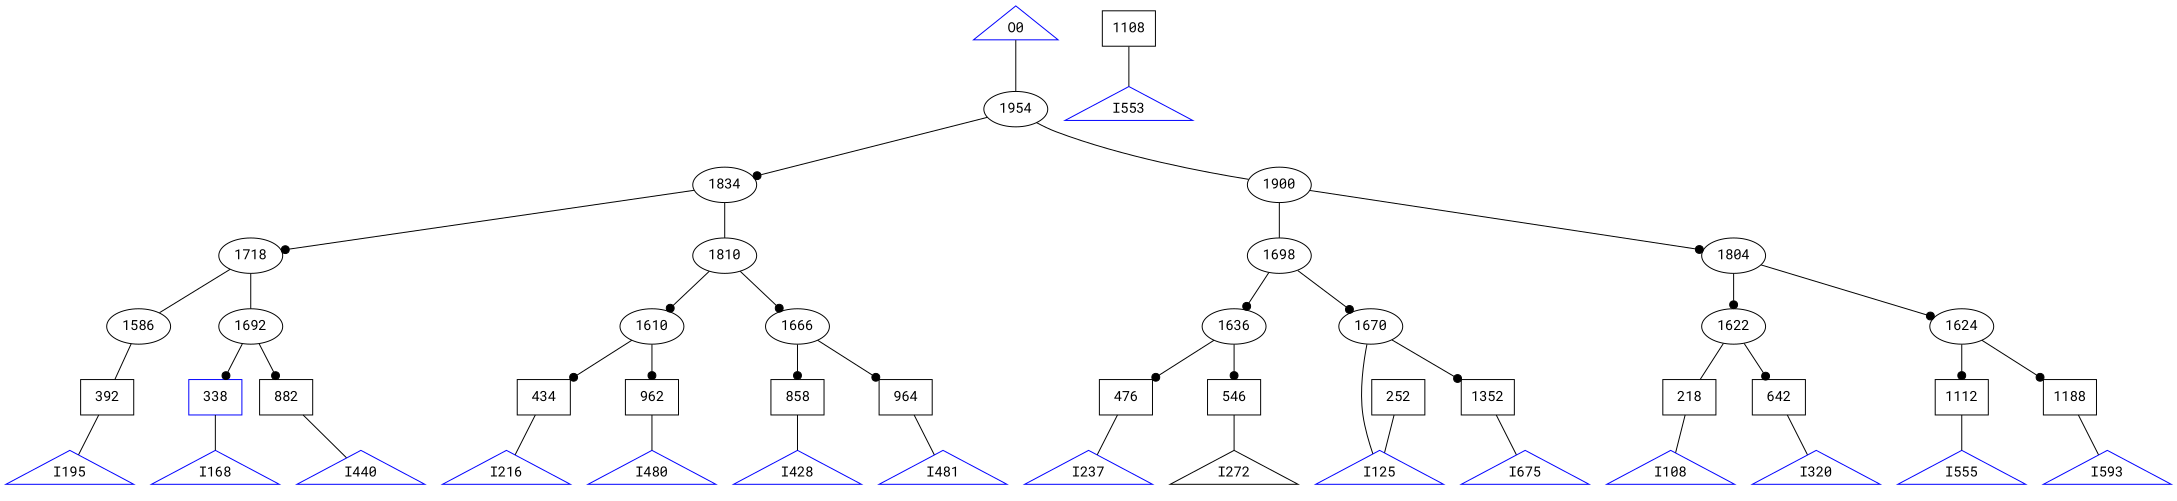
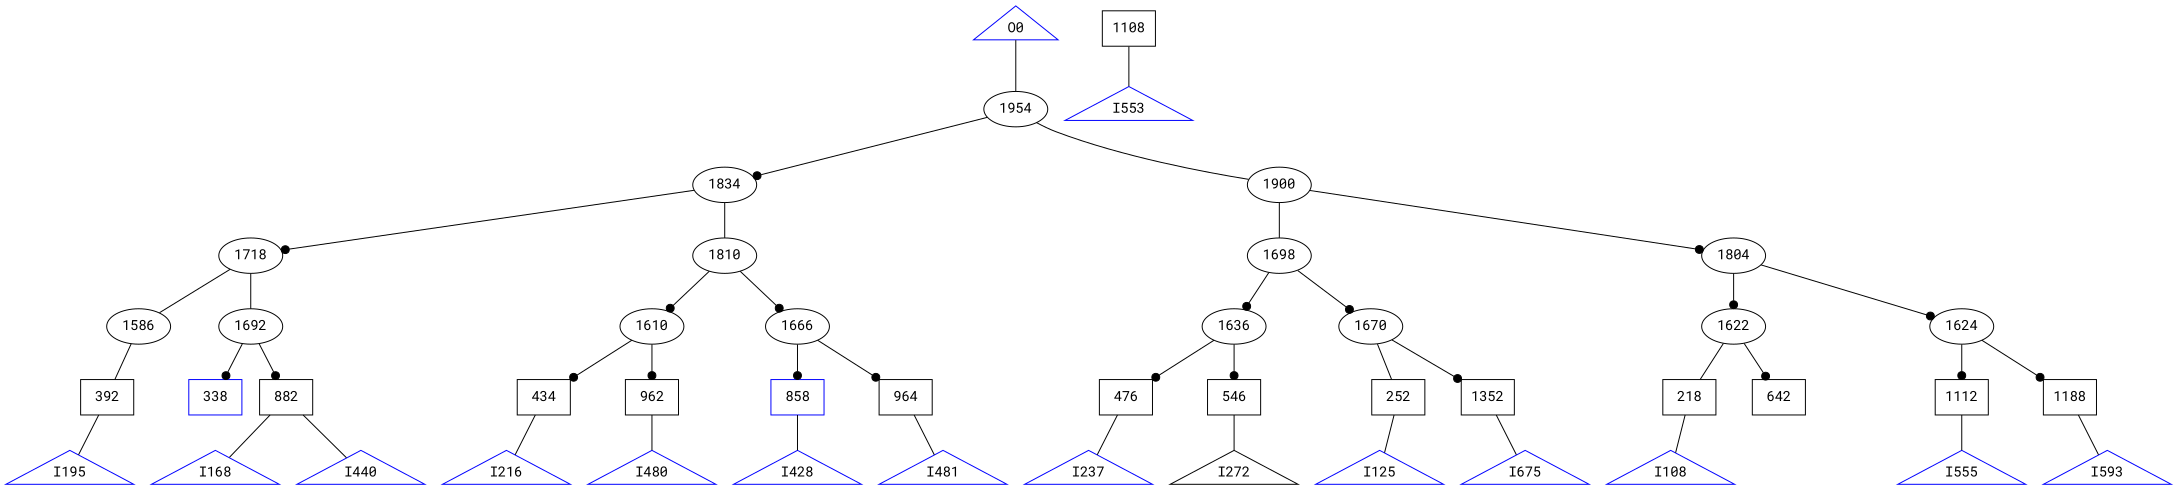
node "858": color black -> blue
edge "1670" -- "I125": now "1670" -- "252"
edge "338" -- "I168": now "882" -- "I168"
node "I320": removed
